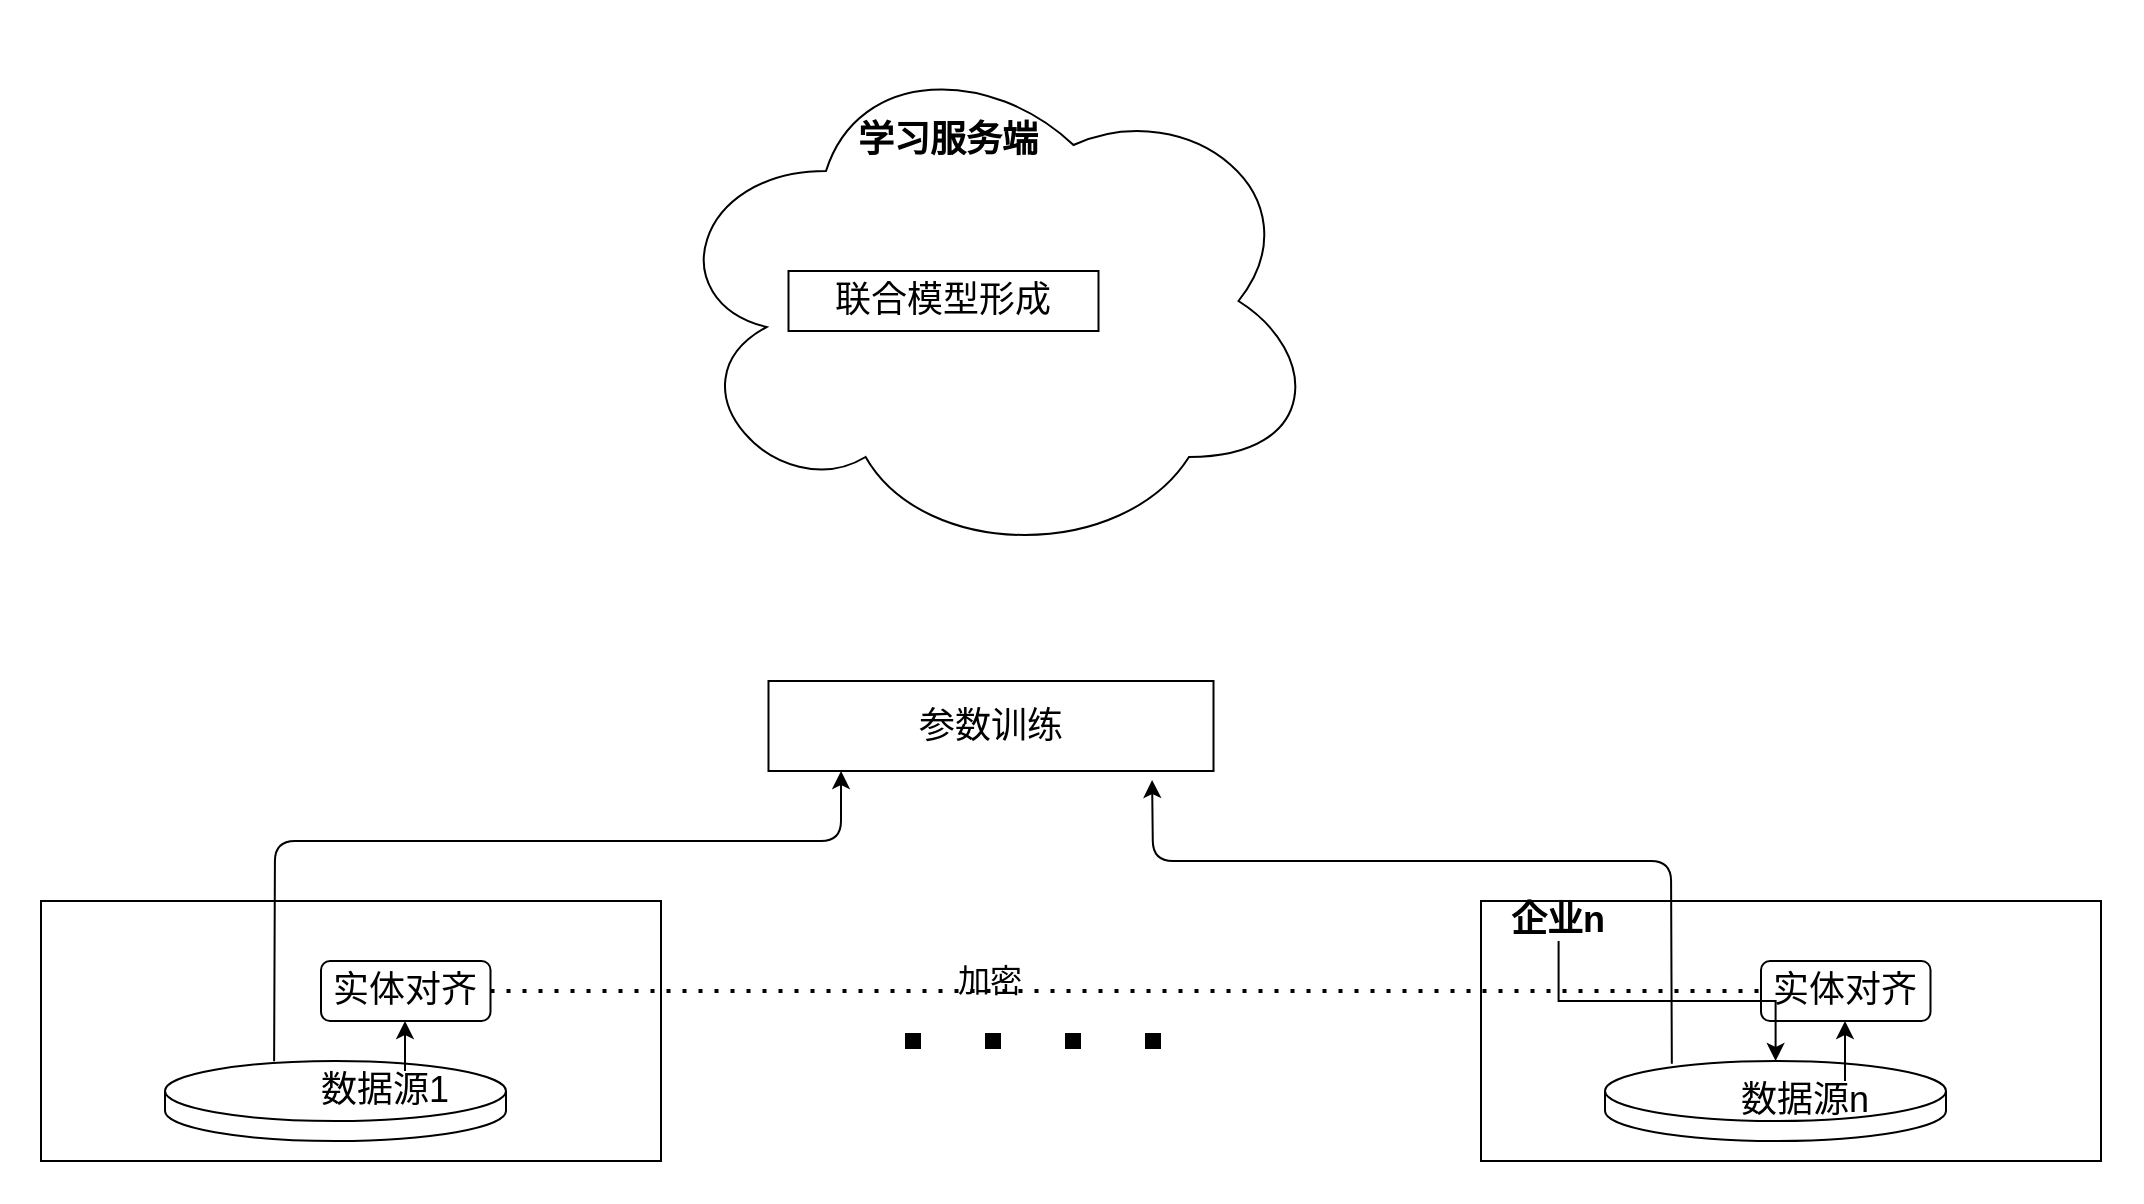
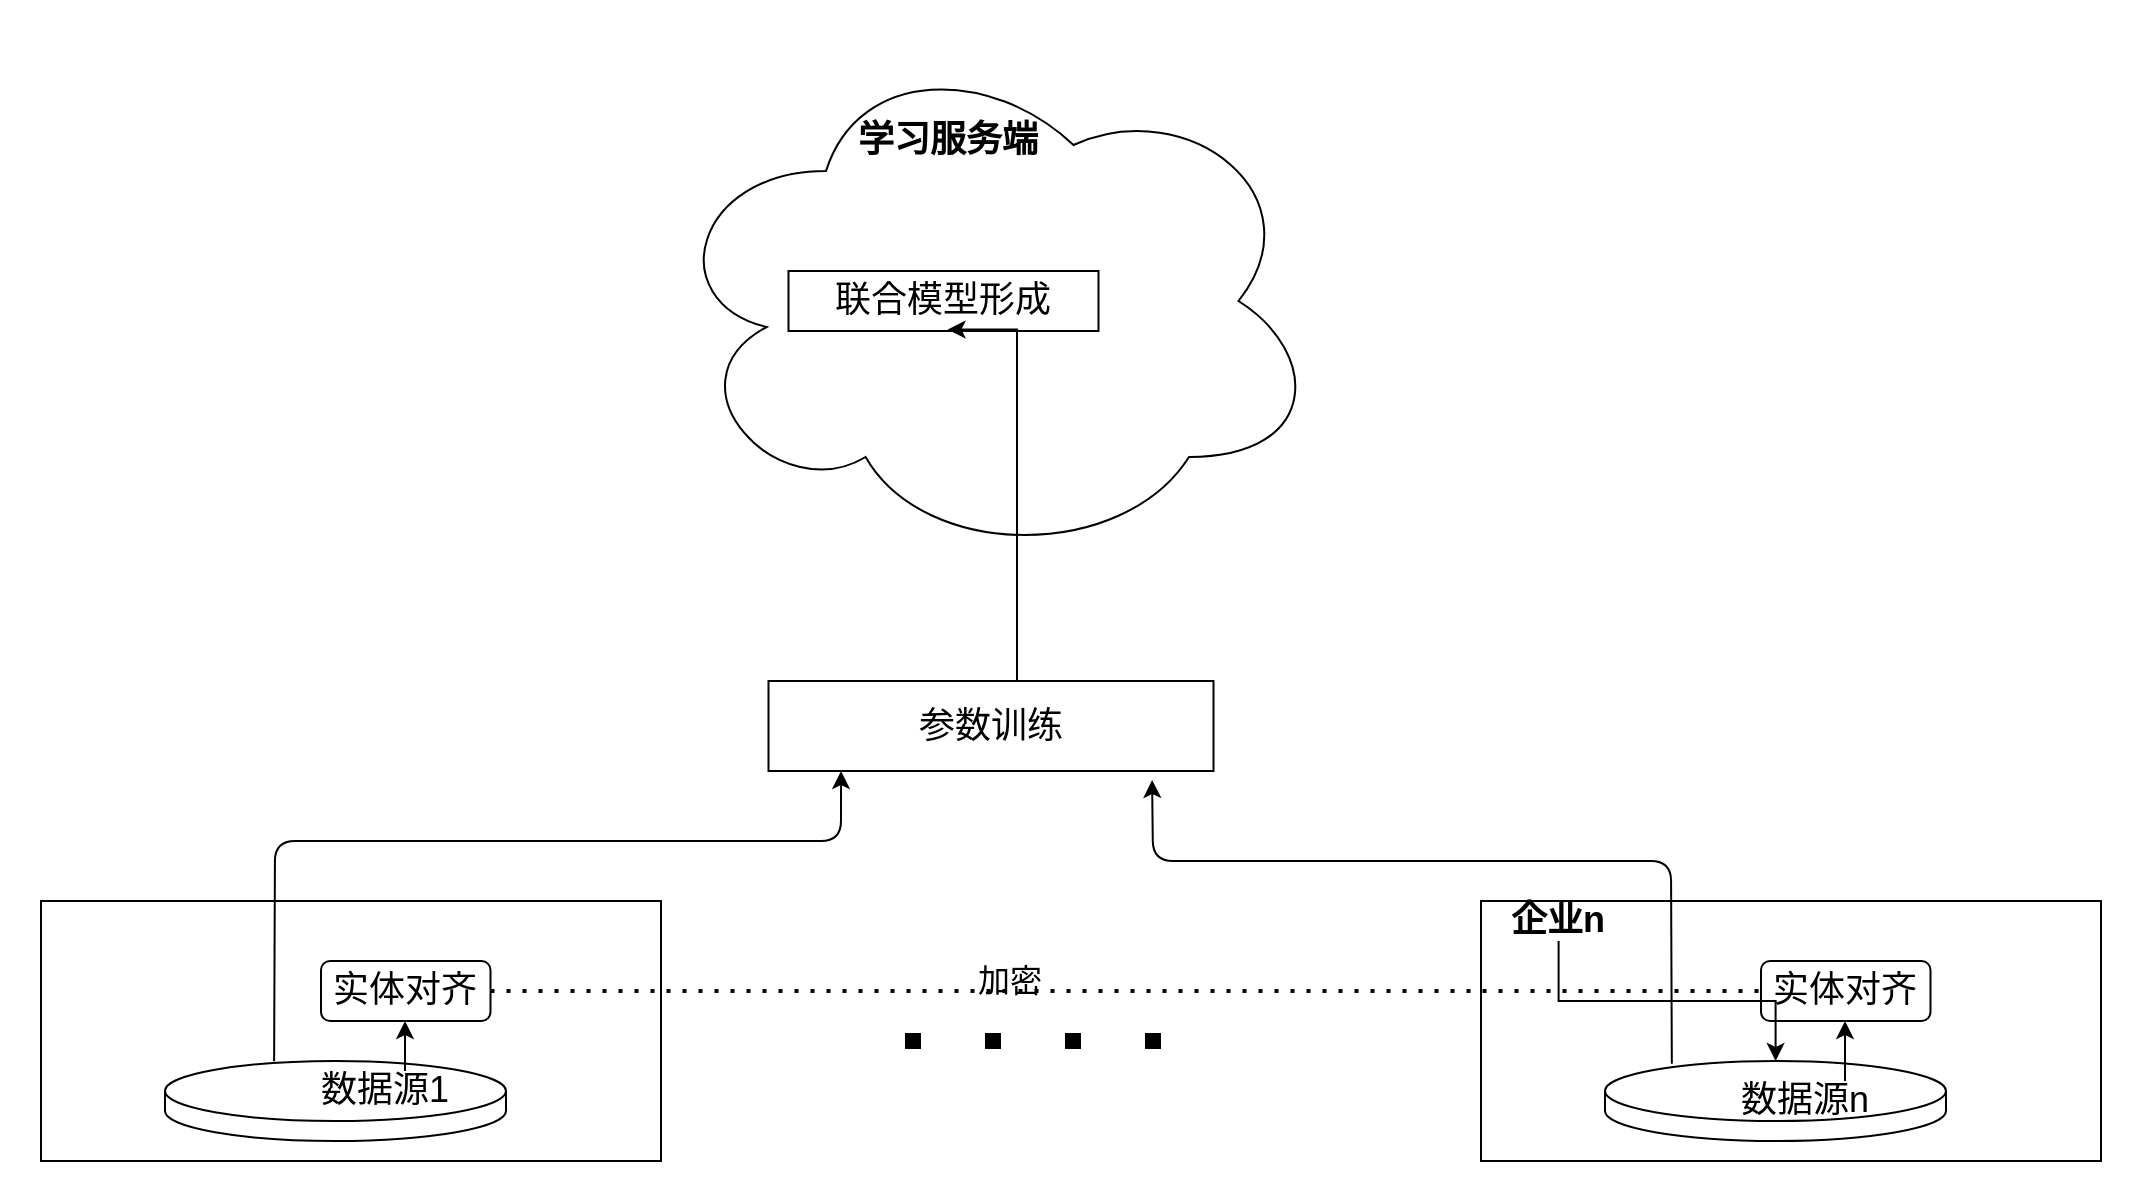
edge "参数训练" -> "联合模型形成": added
node "加密": moved (991, 981) -> (1011, 981)
